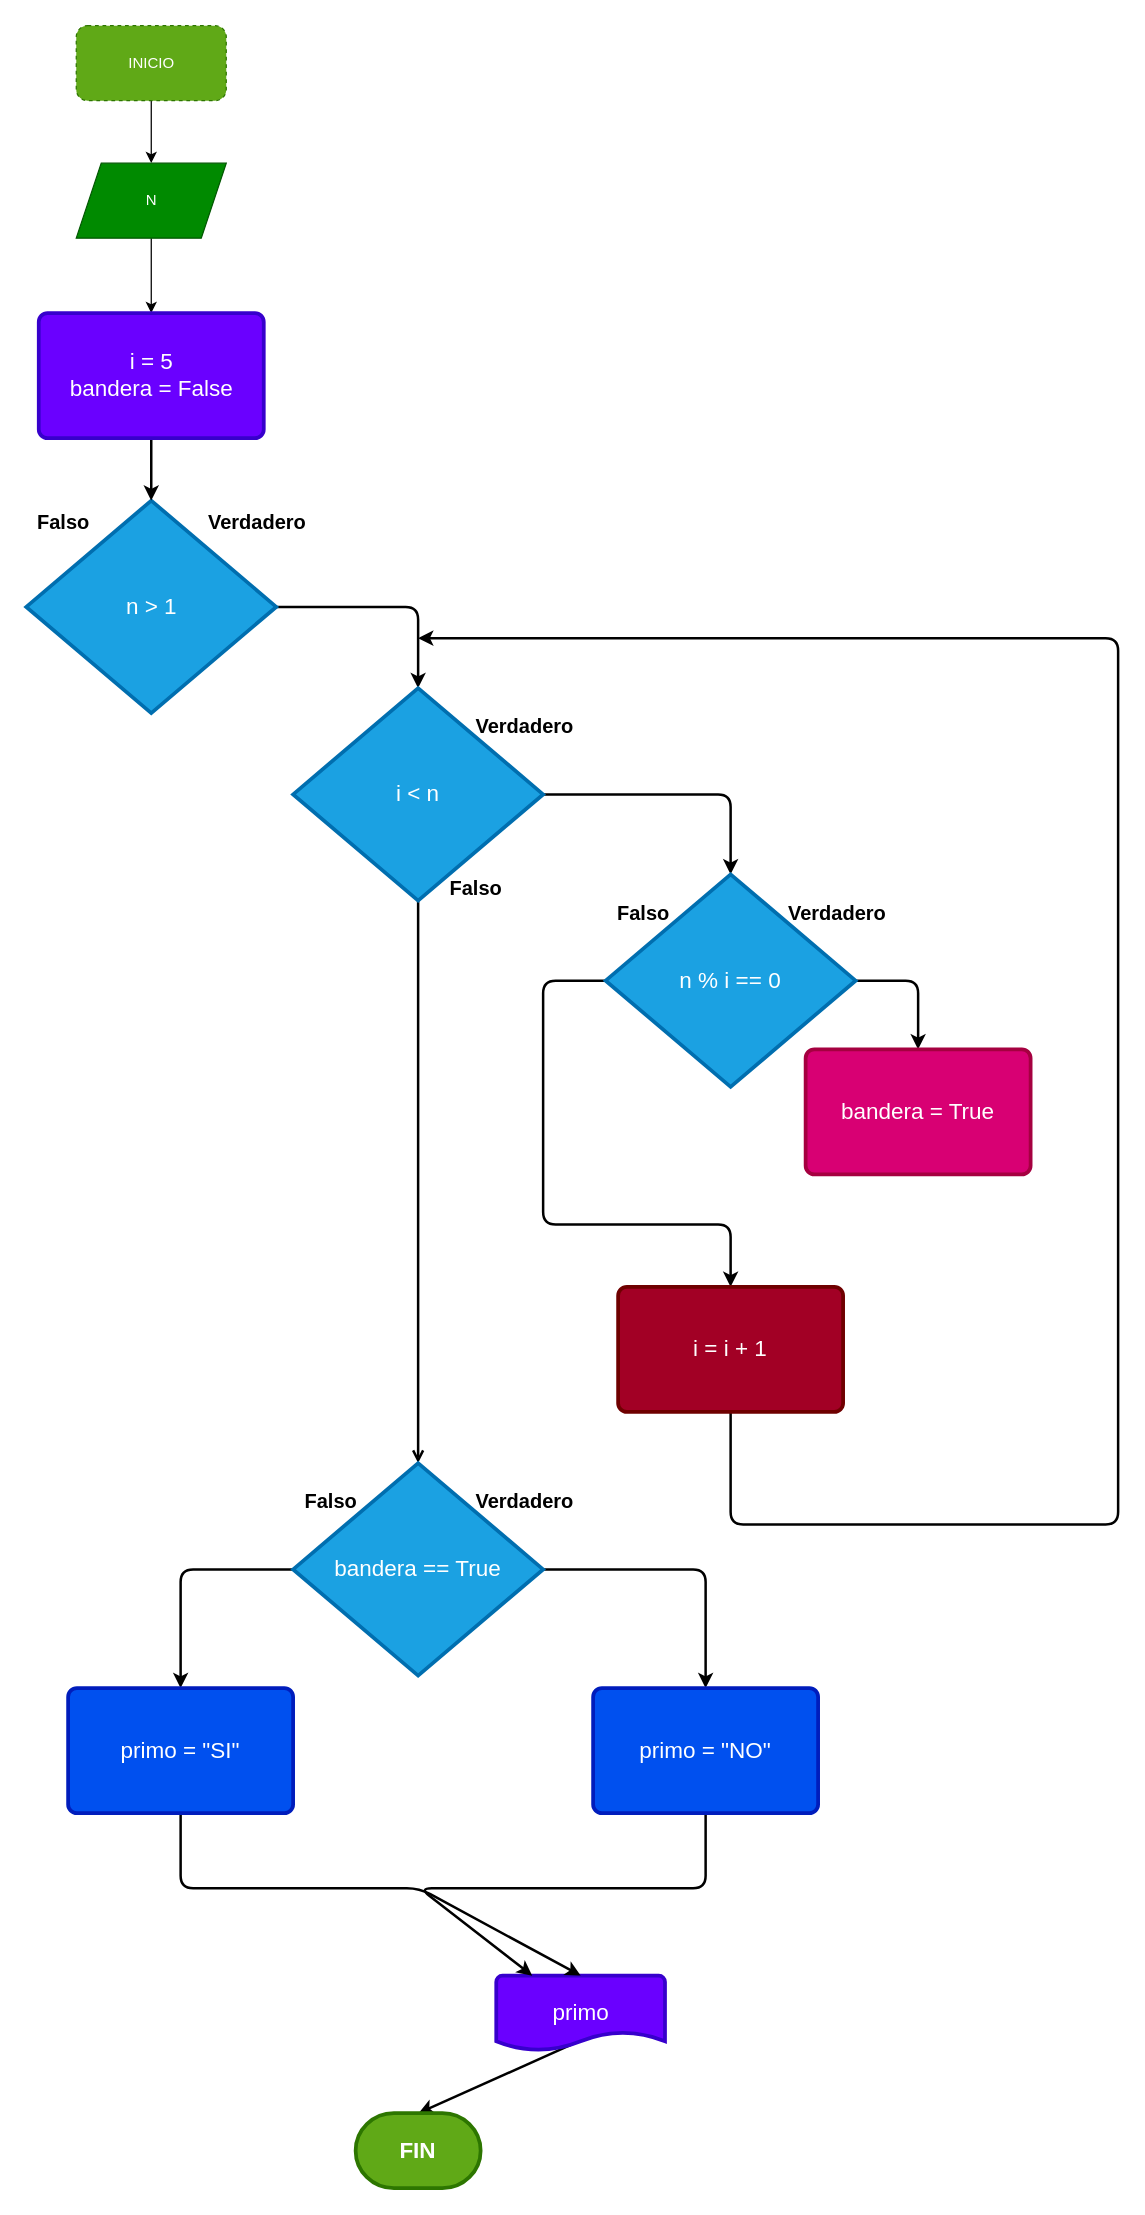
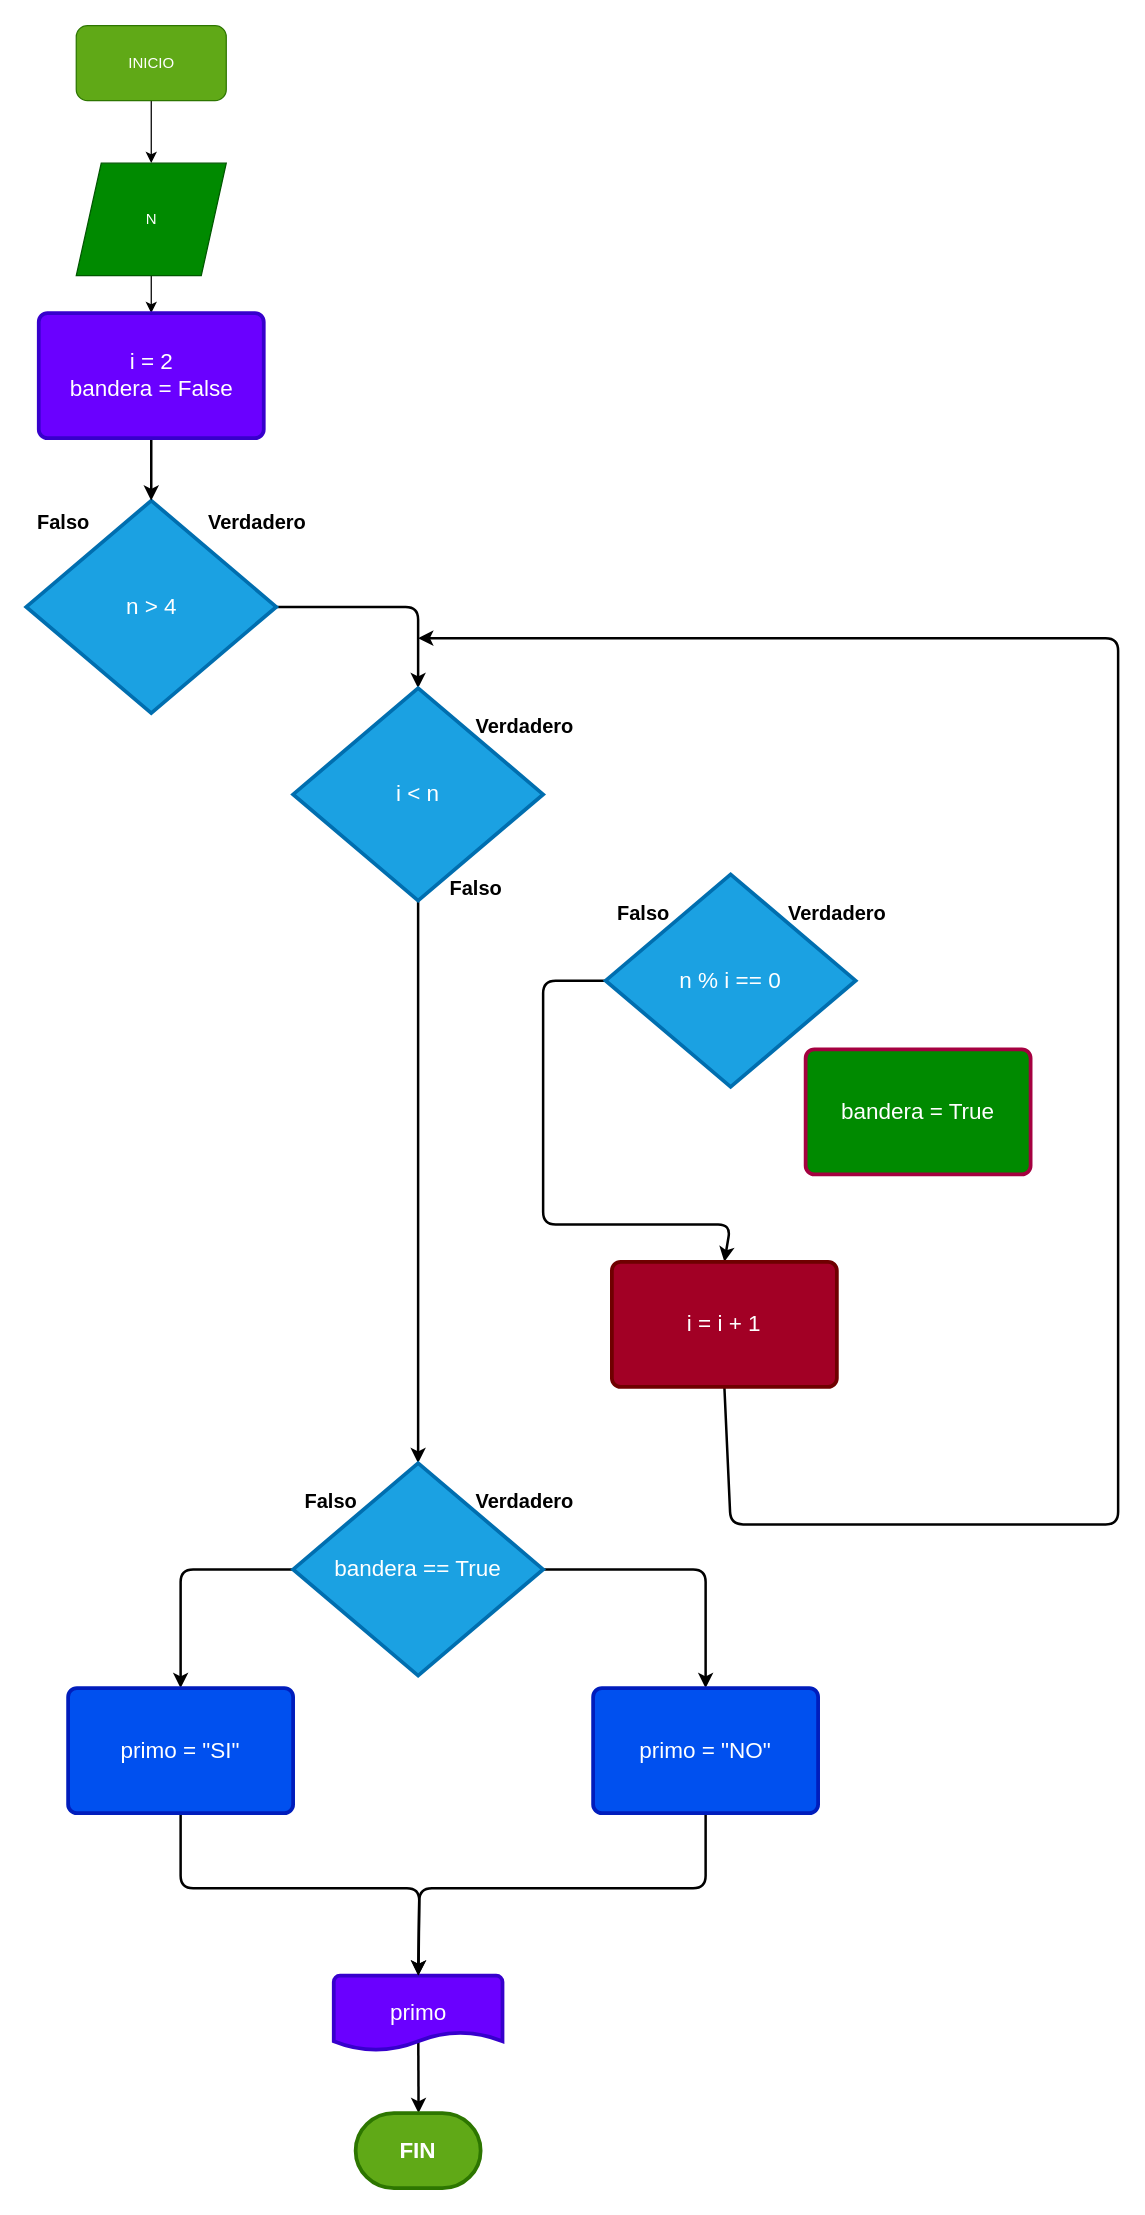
node "INICIO": style dashed -> solid
node "N": size 150x75 -> 150x113
node "i = 5 bandera = False": label "i = 5 bandera = False" -> "i = 2 bandera = False"
node "n > 1": label "n > 1" -> "n > 4"
edge "i < n" -> "n % i == 0": removed
edge "n % i == 0" -> "bandera = True": removed
node "bandera = True": fillcolor #d80073 -> #008a00
node "i = i + 1": moved (731, 1349) -> (724, 1324)
edge "i < n" -> "bandera == True": arrowhead open -> classic
node "primo": moved (581, 2013) -> (418, 2013)
